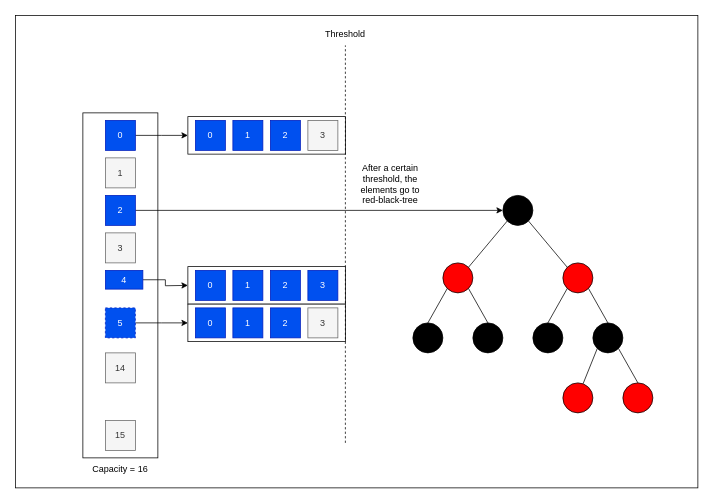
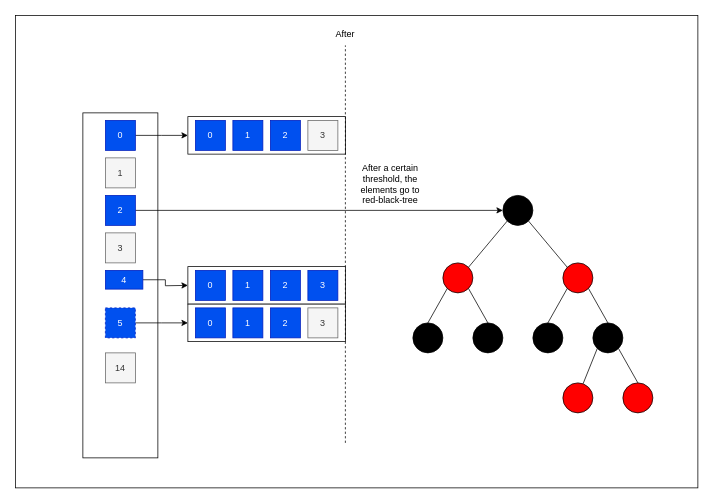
node "Threshold": label "Threshold" -> "After"
node "15": removed
node "Capacity = 16": removed
